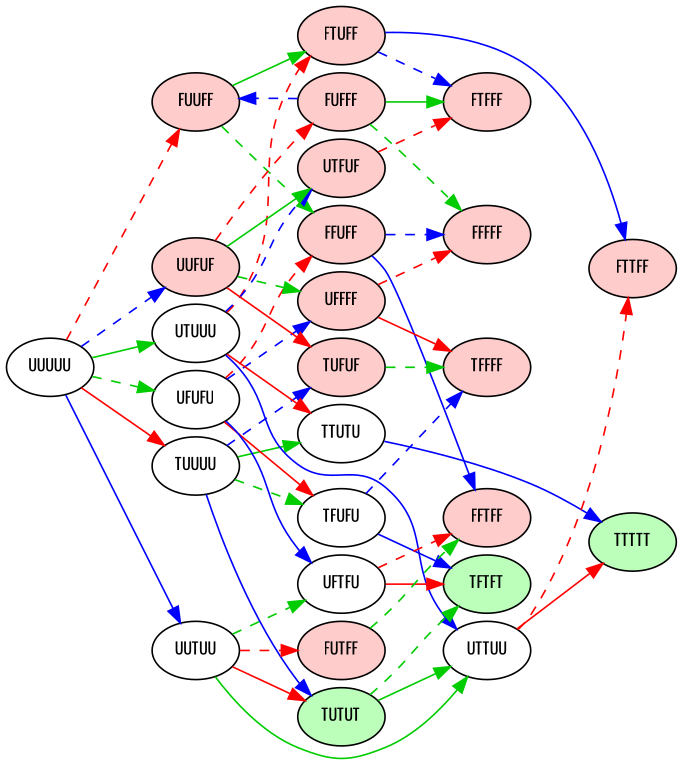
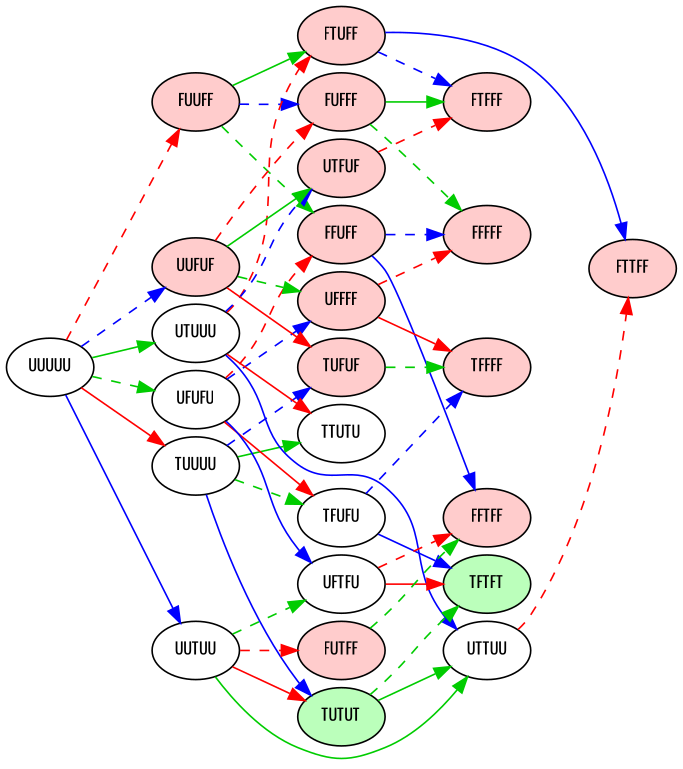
edge "FUFFF" -> "FUUFF": reversed
node "TTTTT": removed
